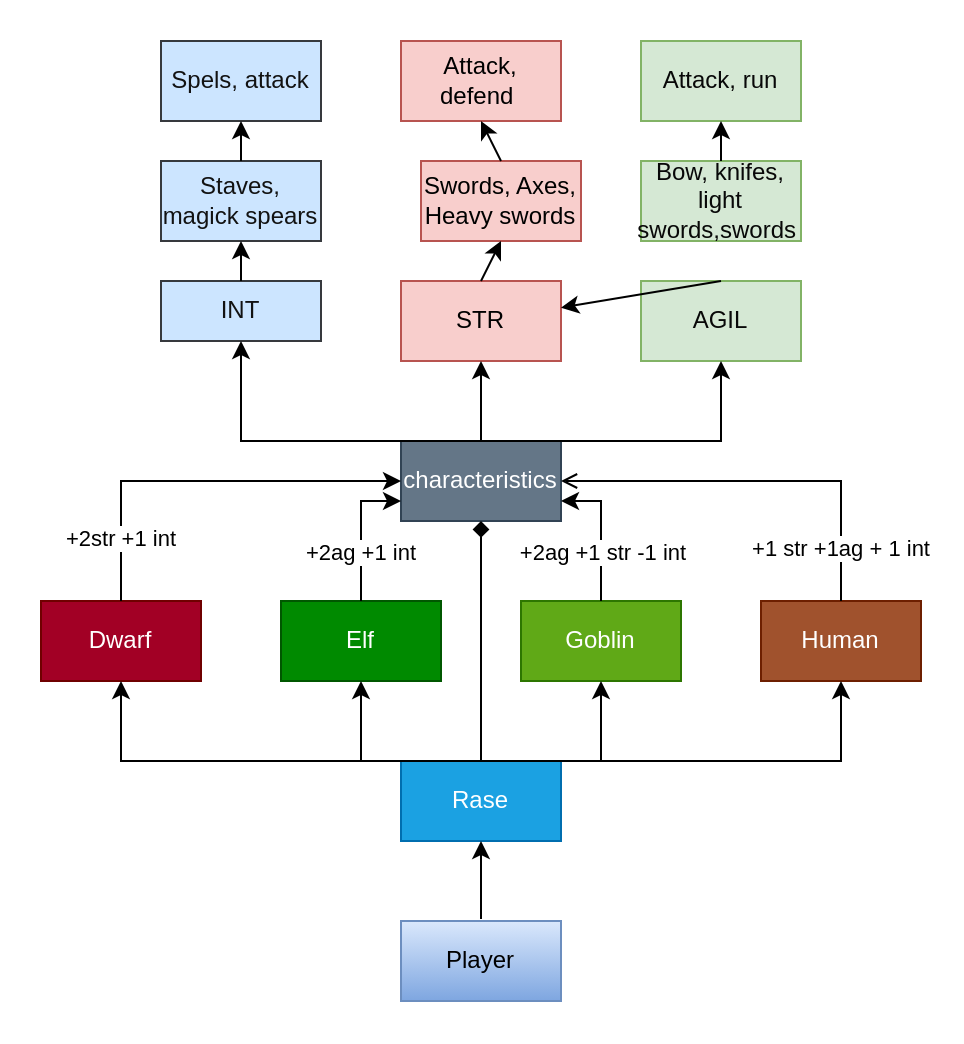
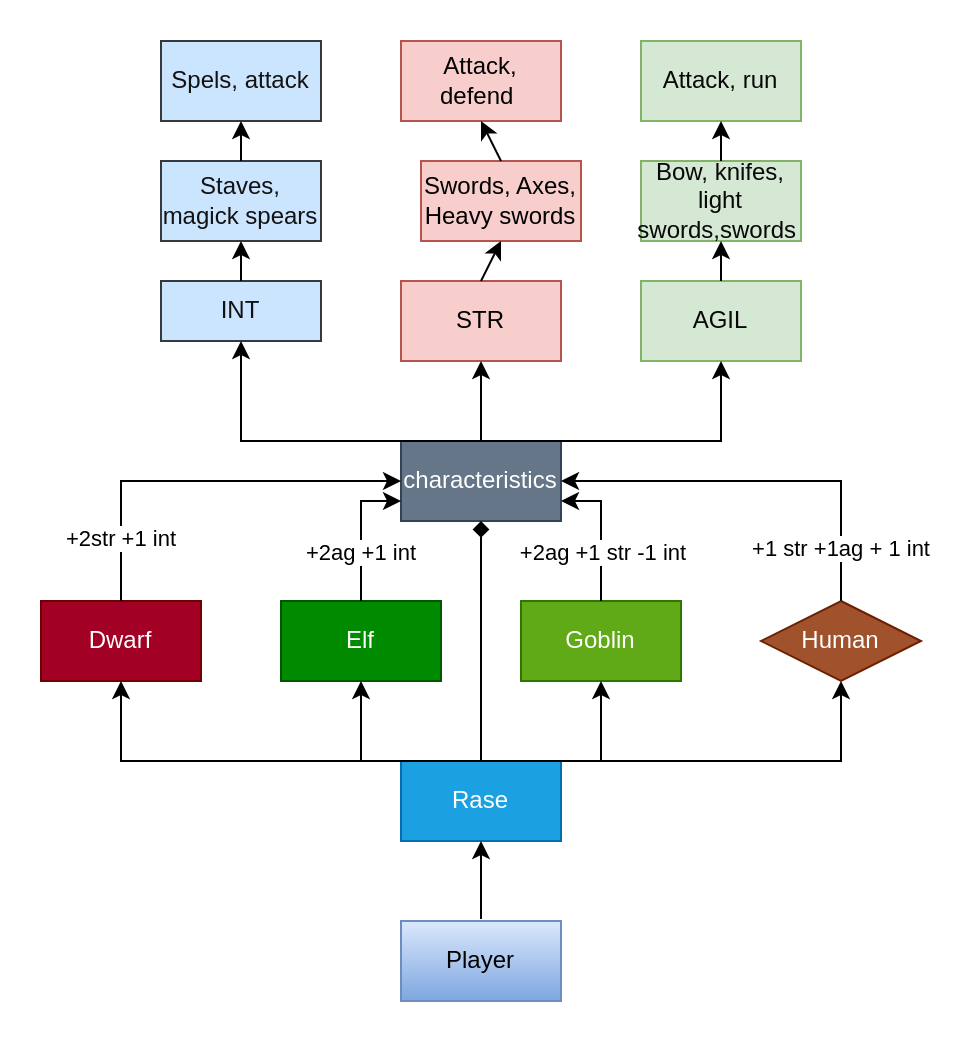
edge "AGIL" -> "STR": now "AGIL" -> "Bow, knifes, light swords,swords"
edge "Human" -> "characteristics": arrowhead open -> classic
node "Human": shape rectangle -> diamond
